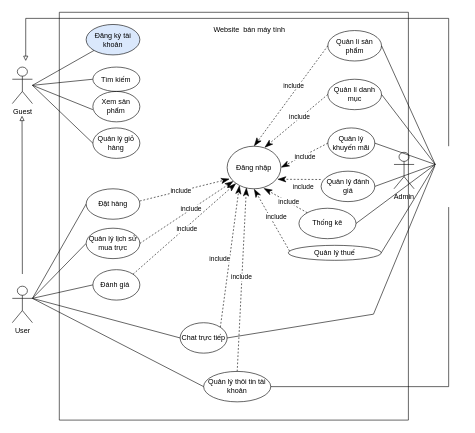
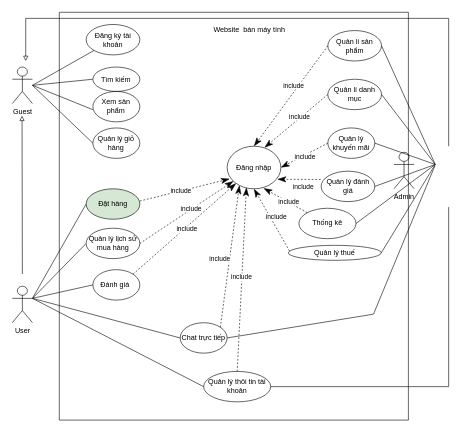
node "Đăng ký tài khoản": fillcolor #dae8fc -> #ffffff
node "Đặt hàng": fillcolor #ffffff -> #d5e8d4
node "Quản lý lịch sử mua trực": label "Quản lý lịch sử mua trực" -> "Quản lý lịch sử mua hàng"
